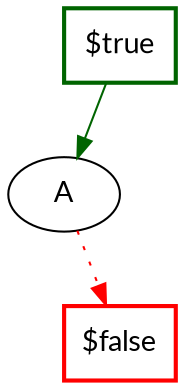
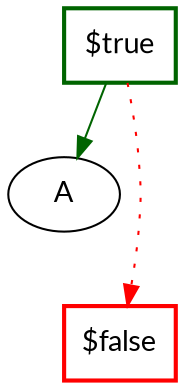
edge "A" -> "$false": now "$true" -> "$false"
